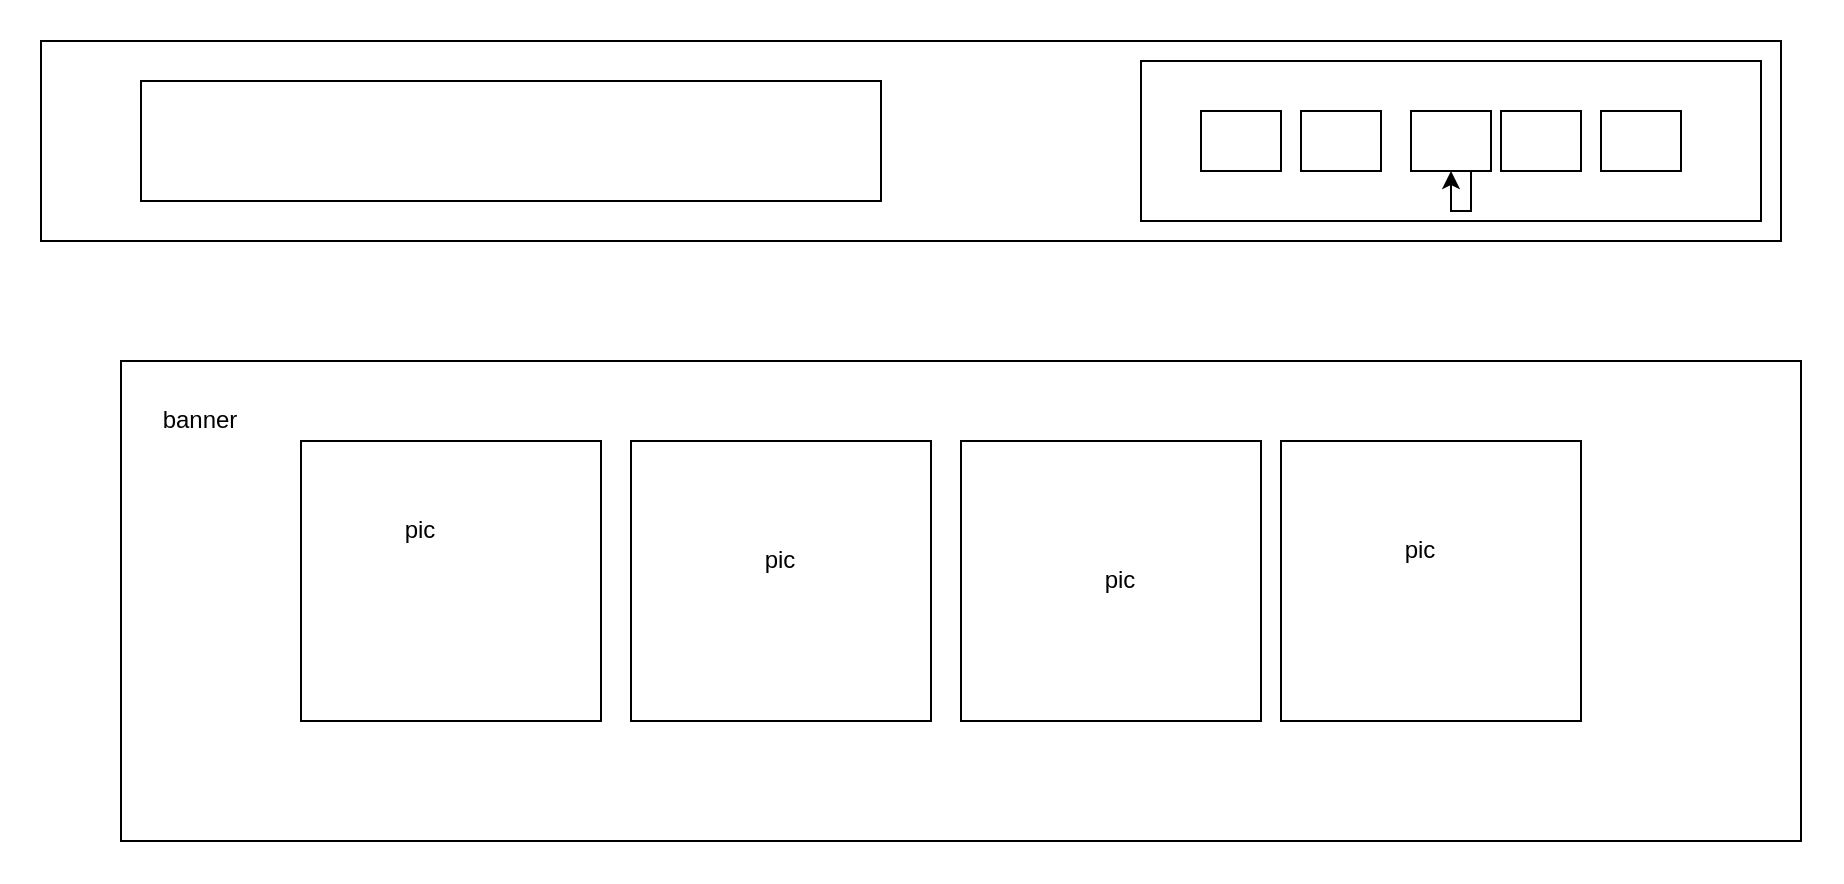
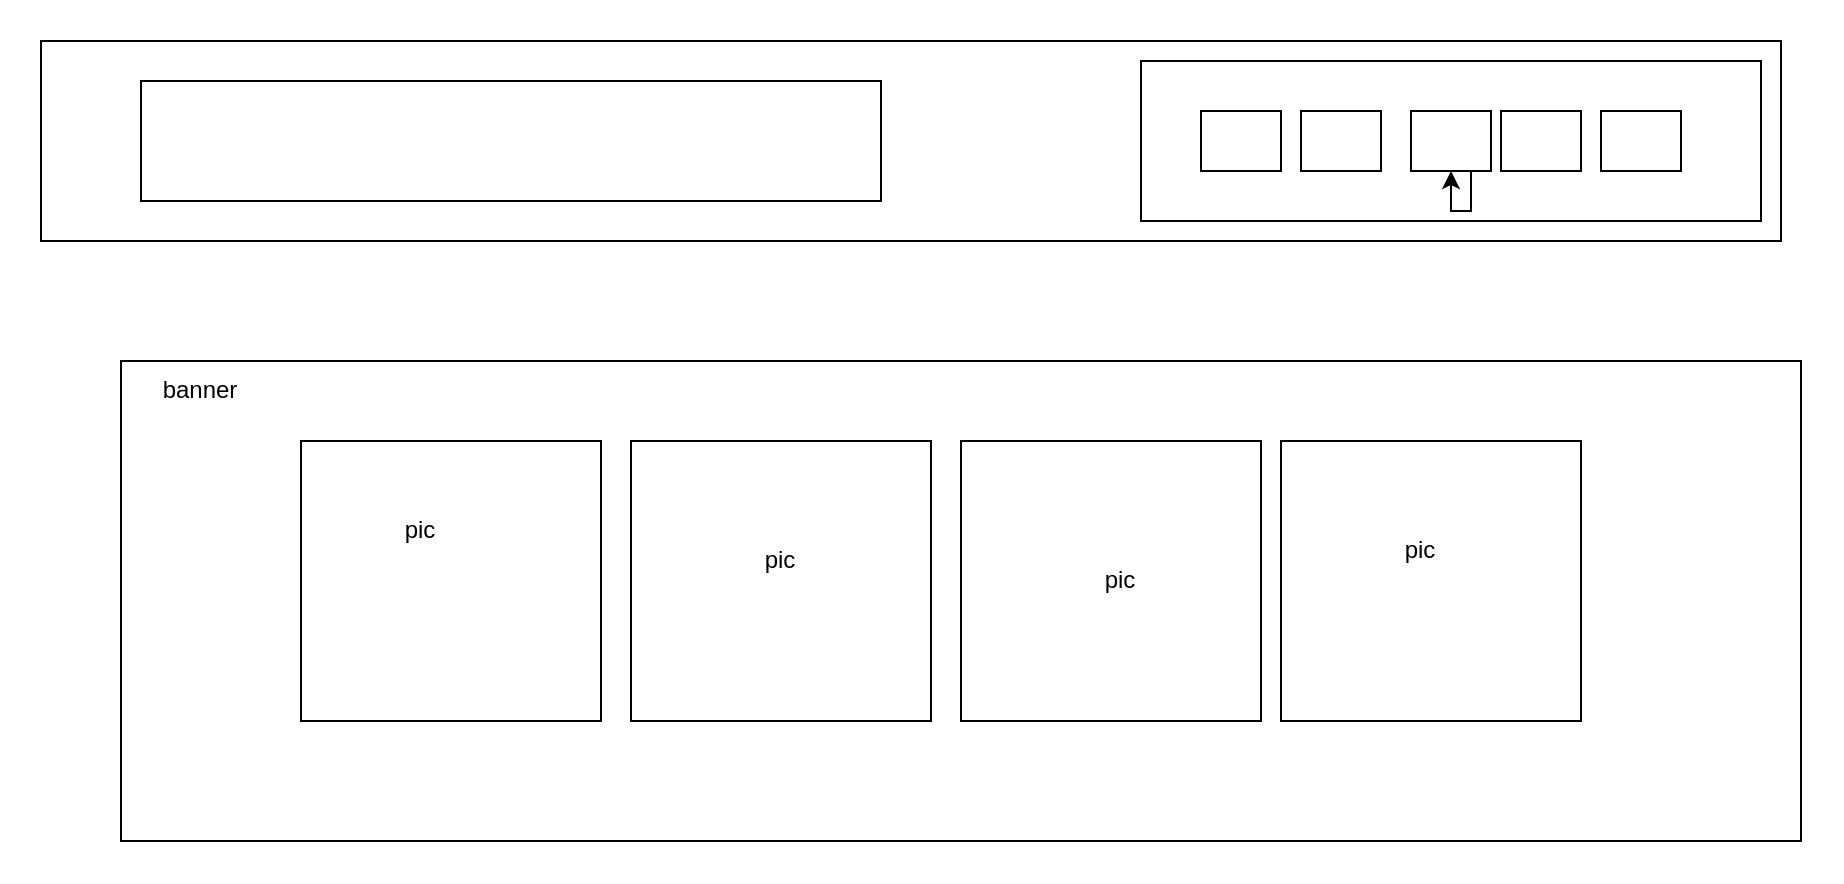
node "banner": moved (201, 421) -> (201, 391)
